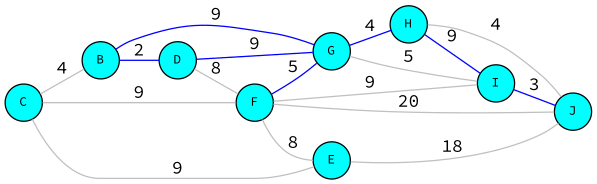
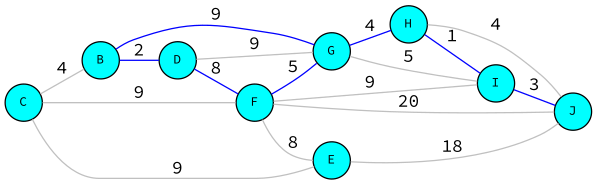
edge "H" -- "I": label "9" -> "1"
edge "G" -- "D": color blue -> grey
edge "D" -- "F": color grey -> blue
